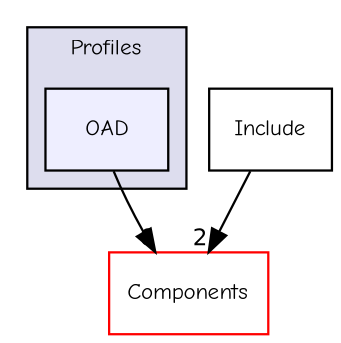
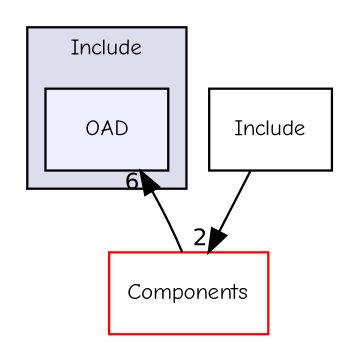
cluster "Profiles": label "Profiles" -> "Include"
edge "OAD" -> "Components": reversed
